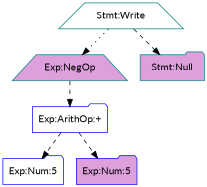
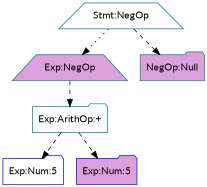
node "Stmt:Write": label "Stmt:Write" -> "Stmt:NegOp"
node "Stmt:Null": label "Stmt:Null" -> "NegOp:Null"
node "Exp:ArithOp:+": color blue -> teal
